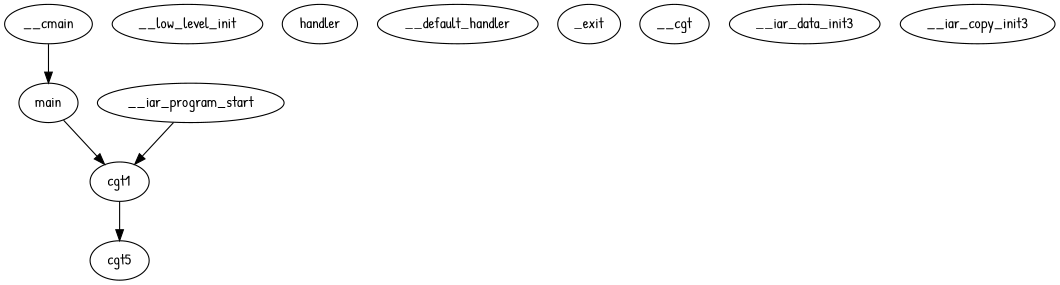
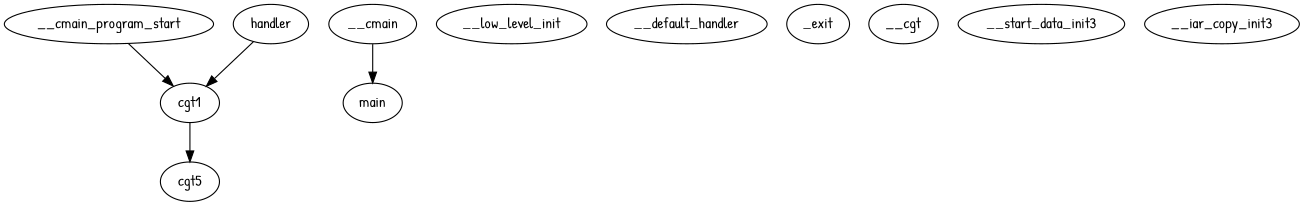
node "__iar_data_init3": label "__iar_data_init3" -> "__start_data_init3"
node "__iar_program_start": label "__iar_program_start" -> "__cmain_program_start"
edge "main" -> "cgt1": now "handler" -> "cgt1"
